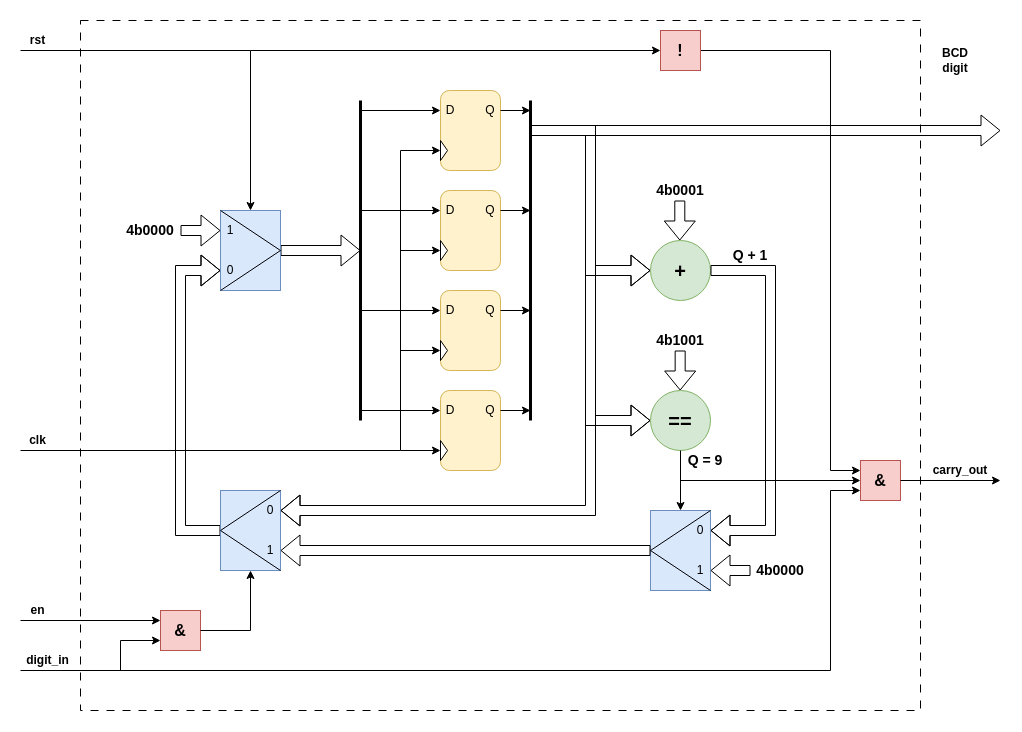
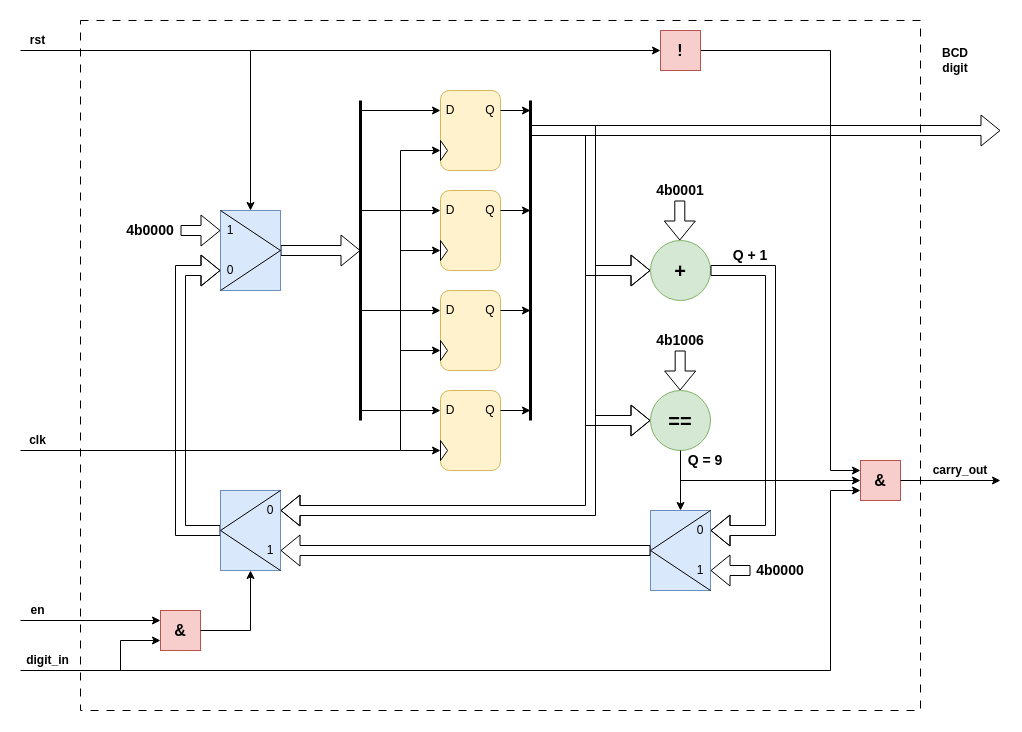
node "4b1001": label "4b1001" -> "4b1006"
